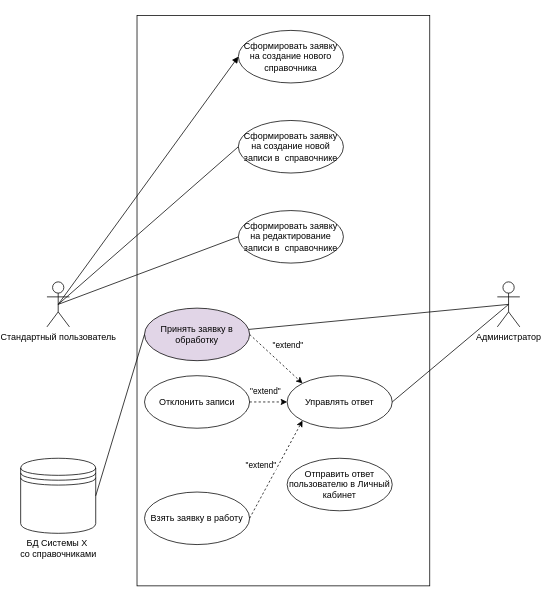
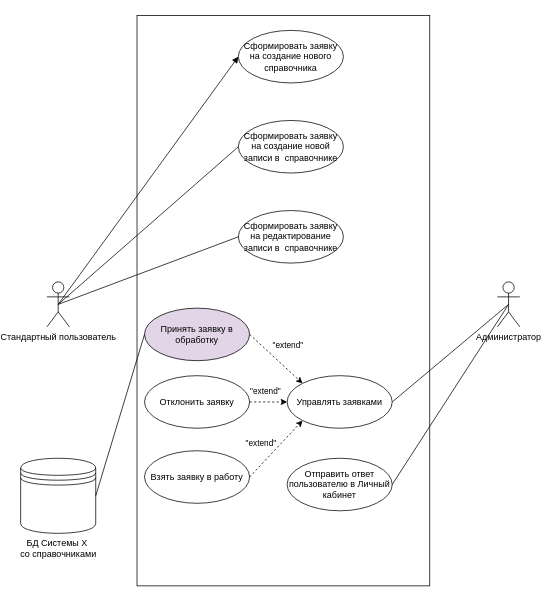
edge "Администратор" -- "Принять заявку в обработку": now "Администратор" -- "Отправить ответ пользователю в Личный кабинет"
node "Отклонить записи": label "Отклонить записи" -> "Отклонить заявку"
node "Управлять ответ": label "Управлять ответ" -> "Управлять заявками"
node "Взять заявку в работу": moved (197, 518) -> (197, 477)
